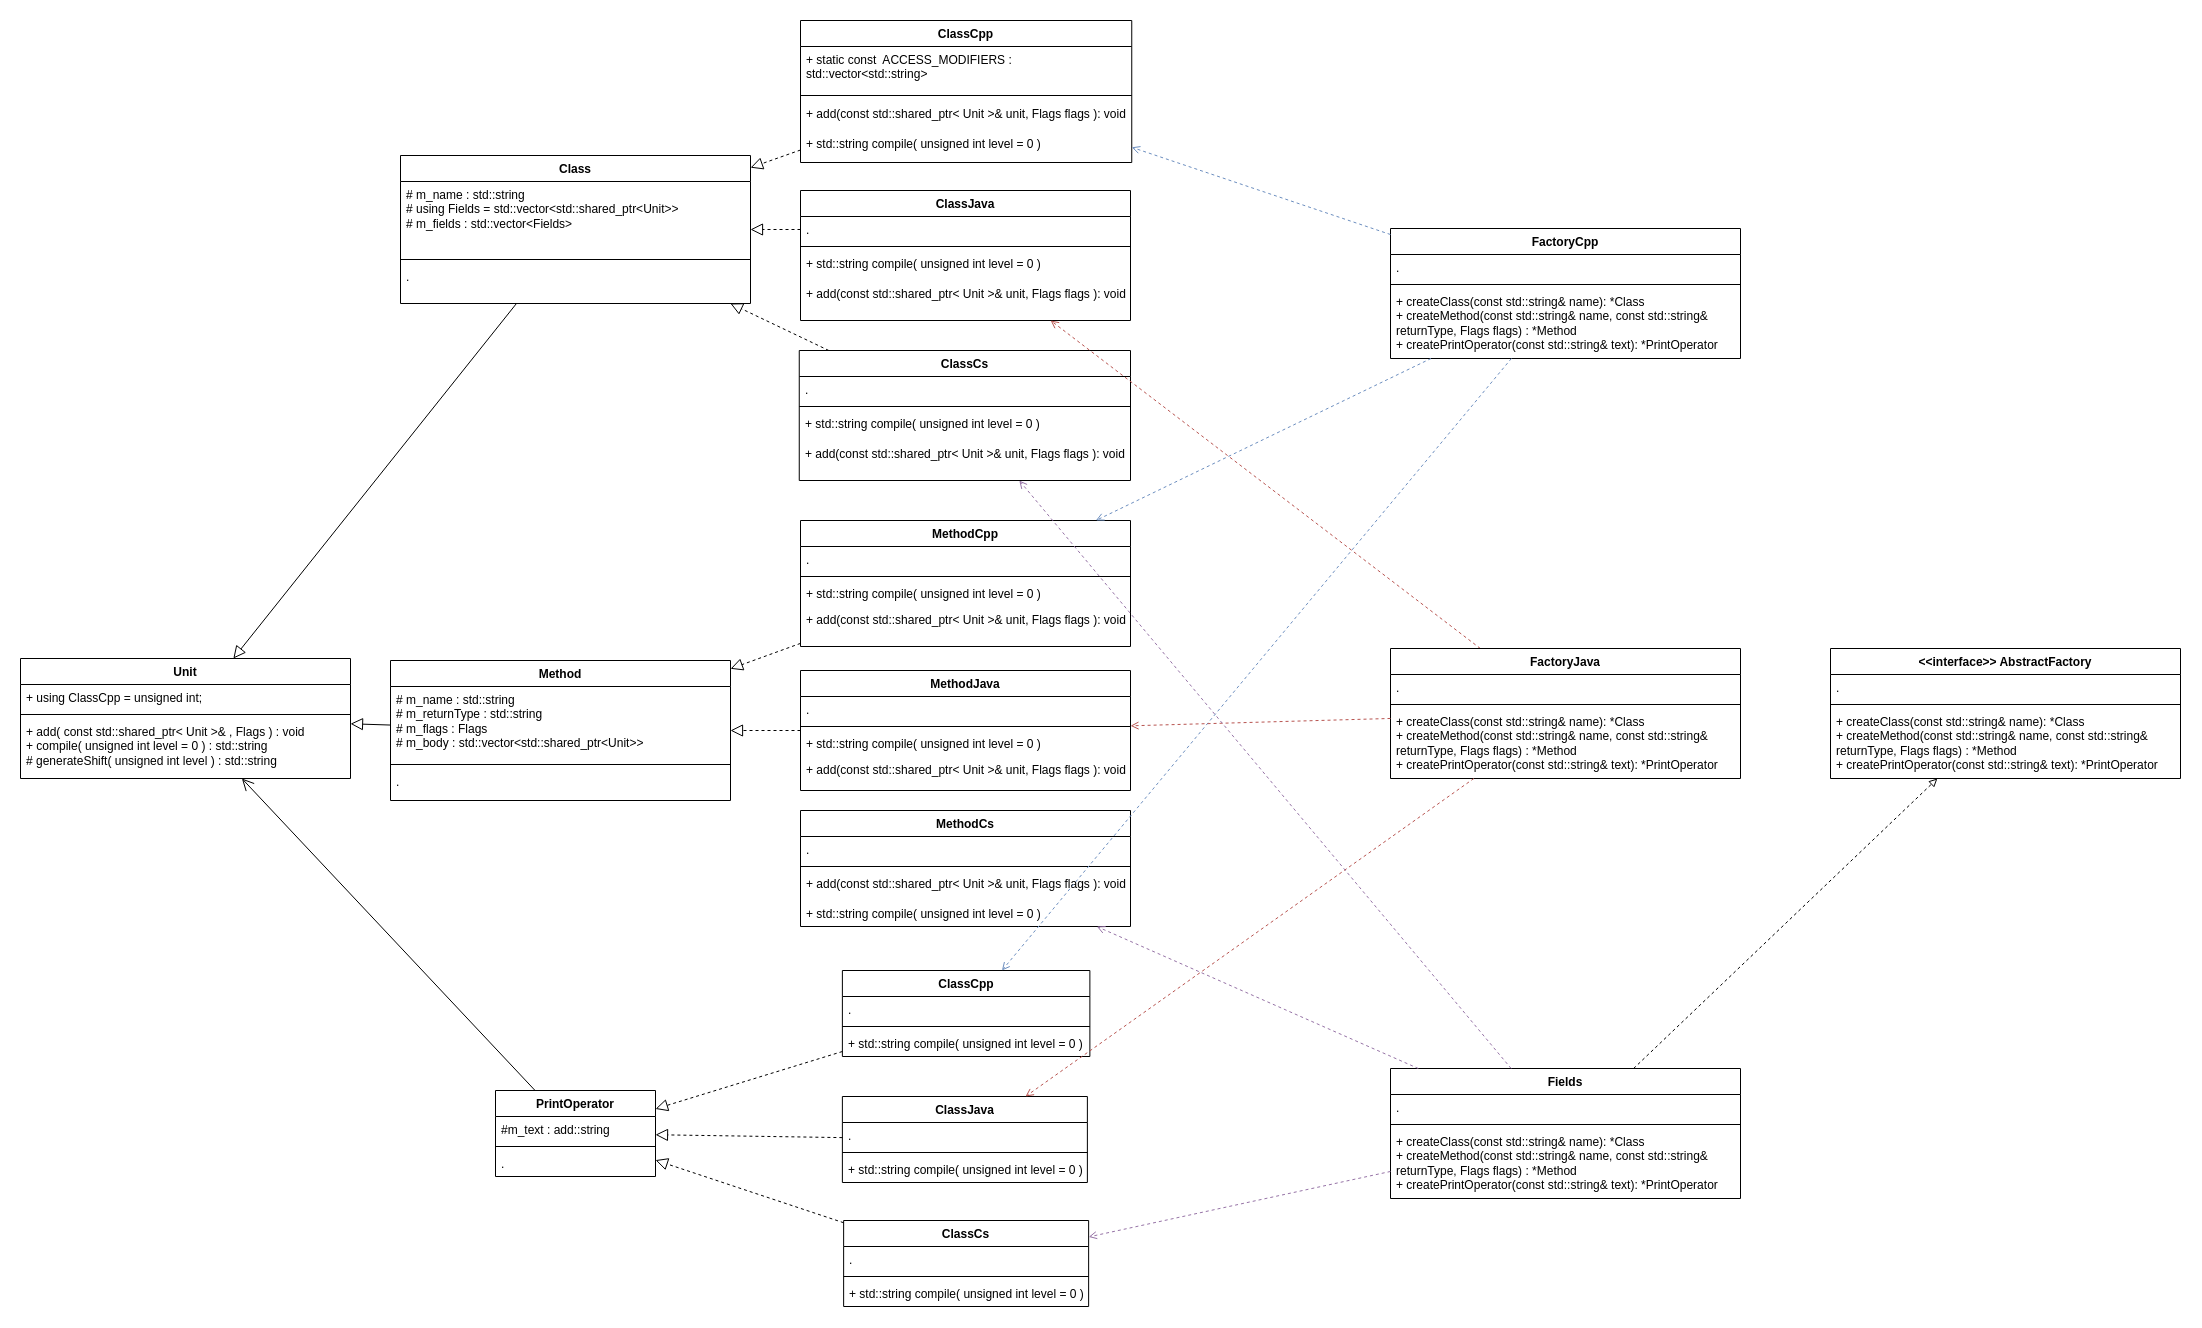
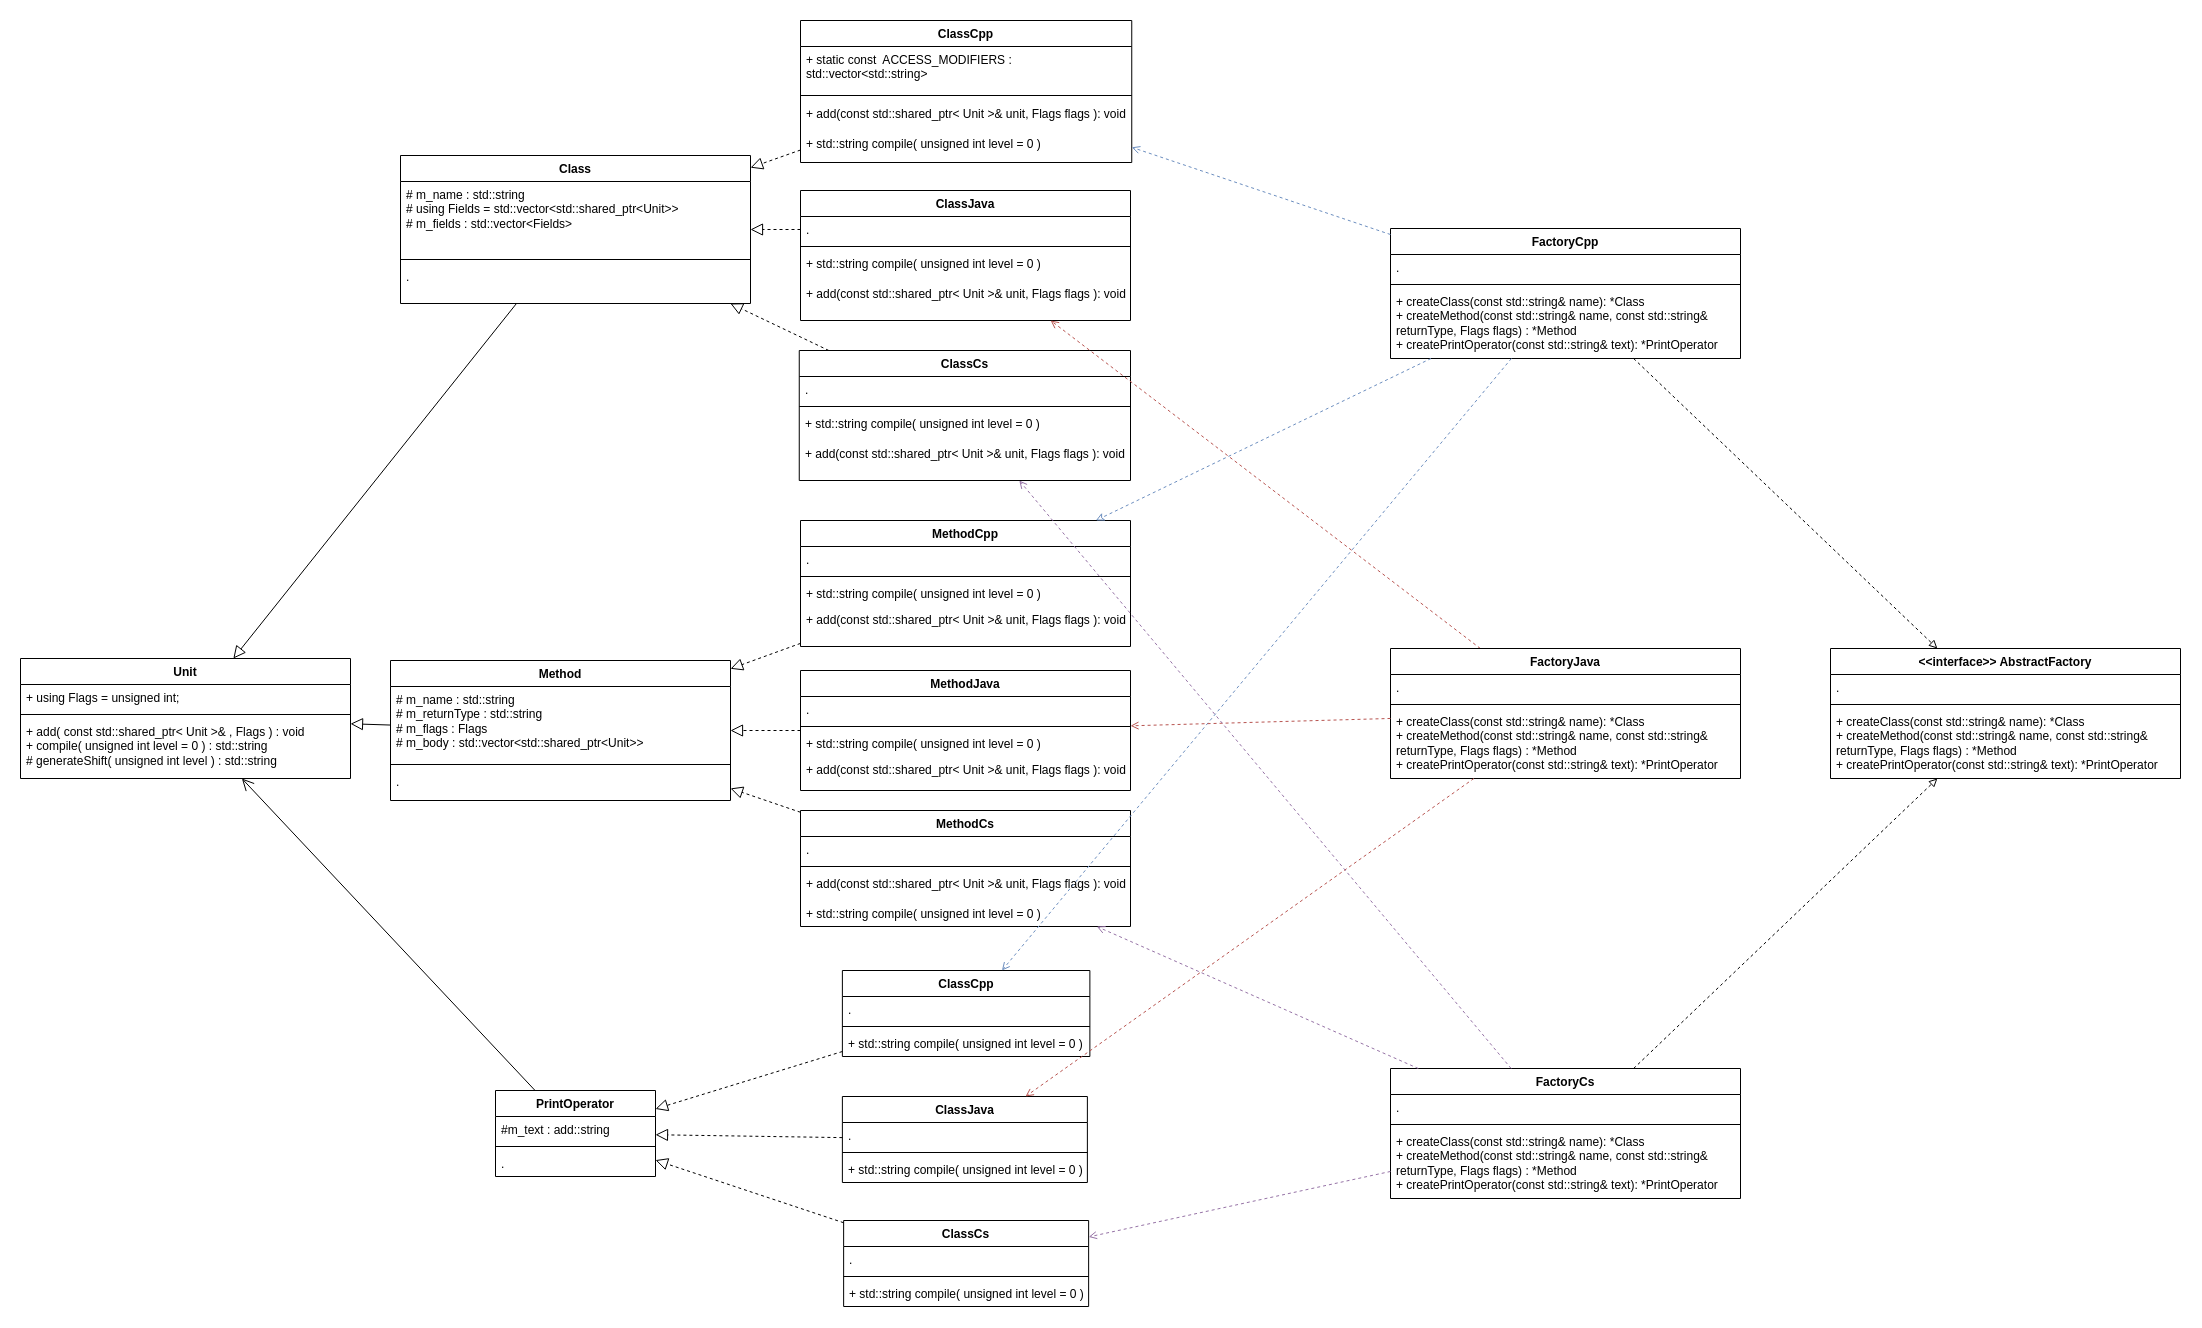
edge "FactoryCpp" -> "<<interface>> AbstractFactory": added
edge "FactoryCpp" -> "MethodCpp": arrowhead open -> classic
node "+ using ClassCpp = unsigned int;": label "+ using ClassCpp = unsigned int;" -> "+ using Flags = unsigned int;"
edge "MethodCs" -> "Method": added
node "Fields": label "Fields" -> "FactoryCs"
